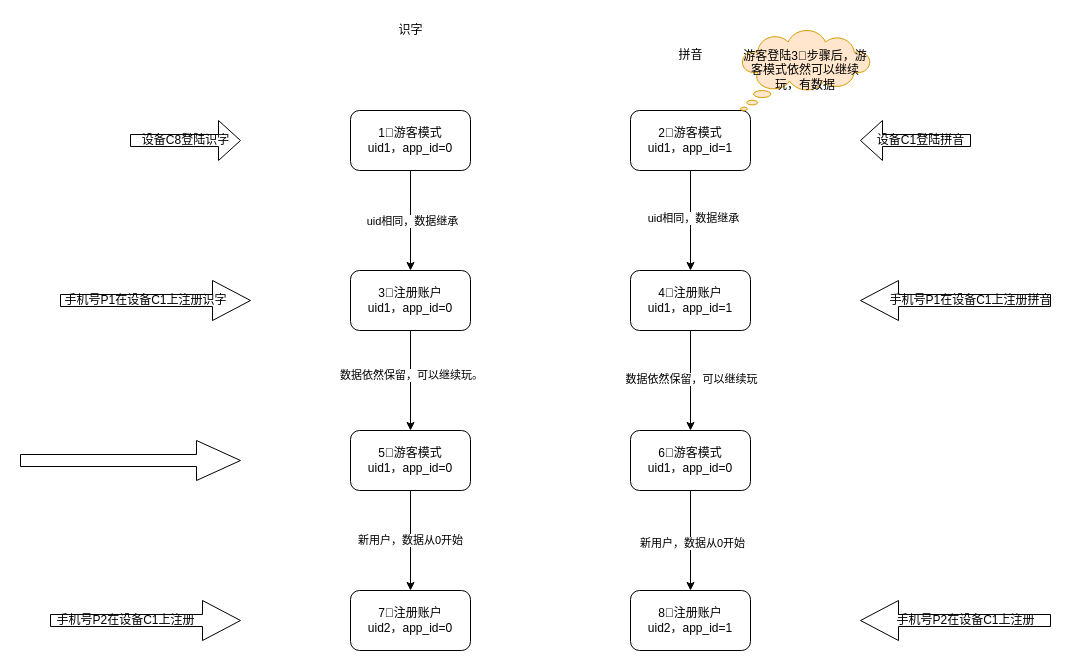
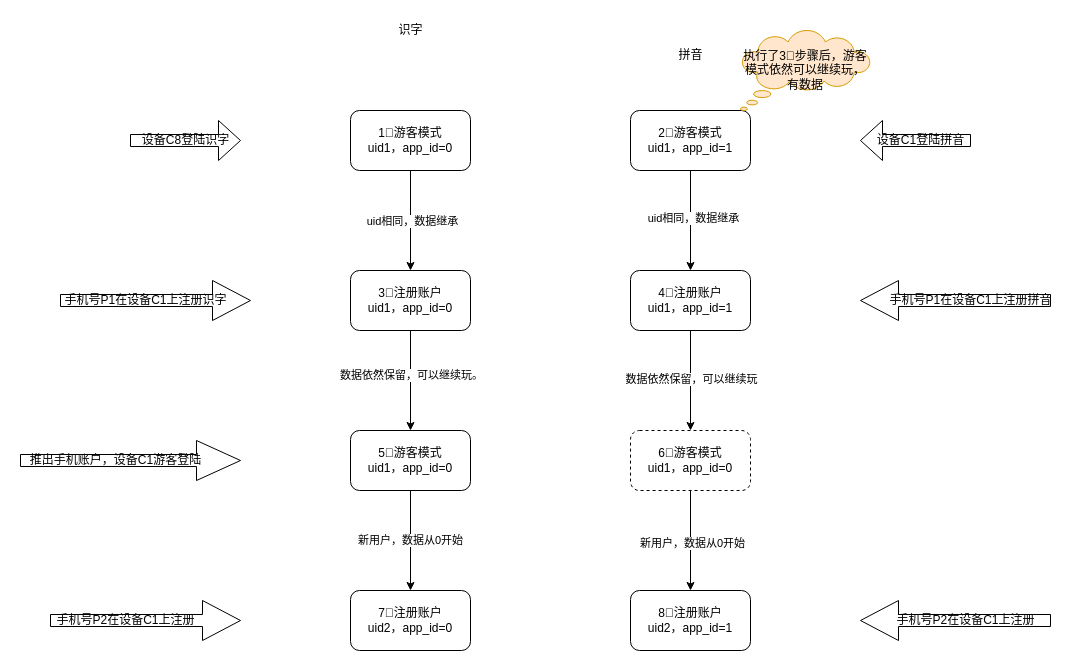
node "游客登陆3⃣️步骤后，游客模式依然可以继续玩，有数据": label "游客登陆3⃣️步骤后，游客模式依然可以继续玩，有数据" -> "执行了3⃣️步骤后，游客模式依然可以继续玩，有数据"
node "推出手机账户，设备C1游客登陆": added
node "6⃣️游客模式 uid1，app_id=0": style solid -> dashed
